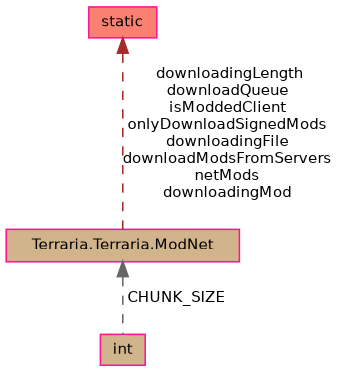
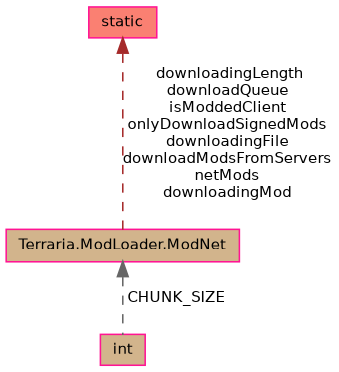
node "Terraria.Terraria.ModNet": label "Terraria.Terraria.ModNet" -> "Terraria.ModLoader.ModNet"
